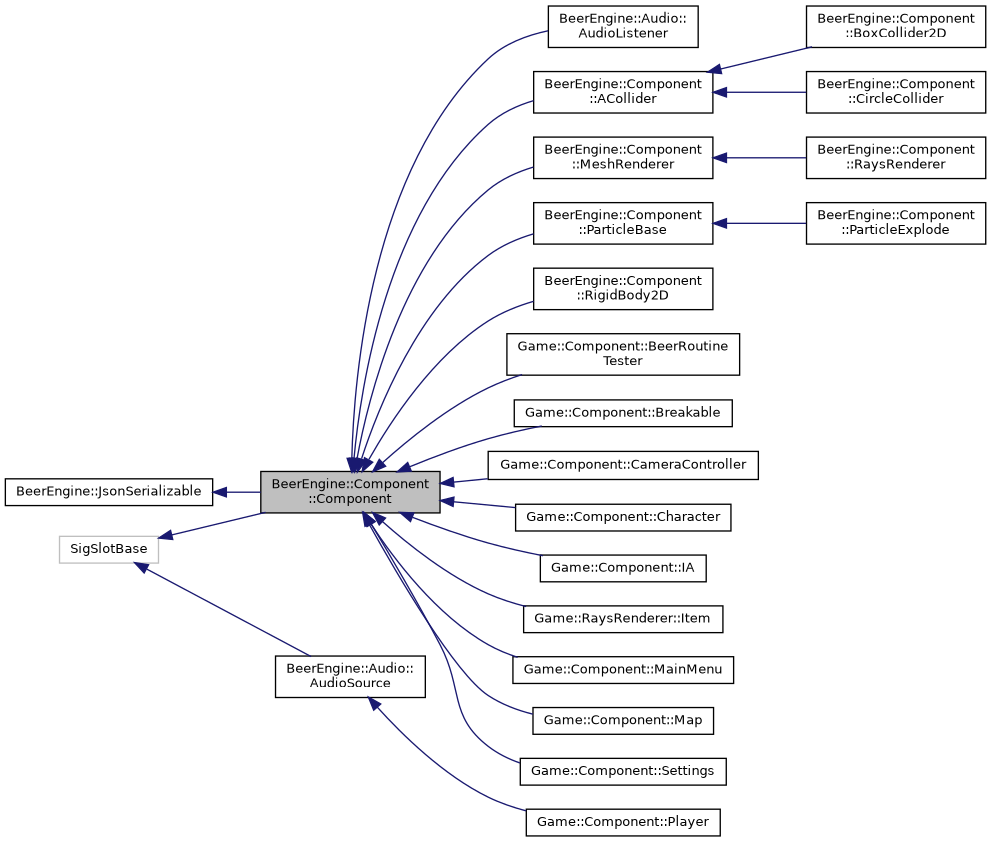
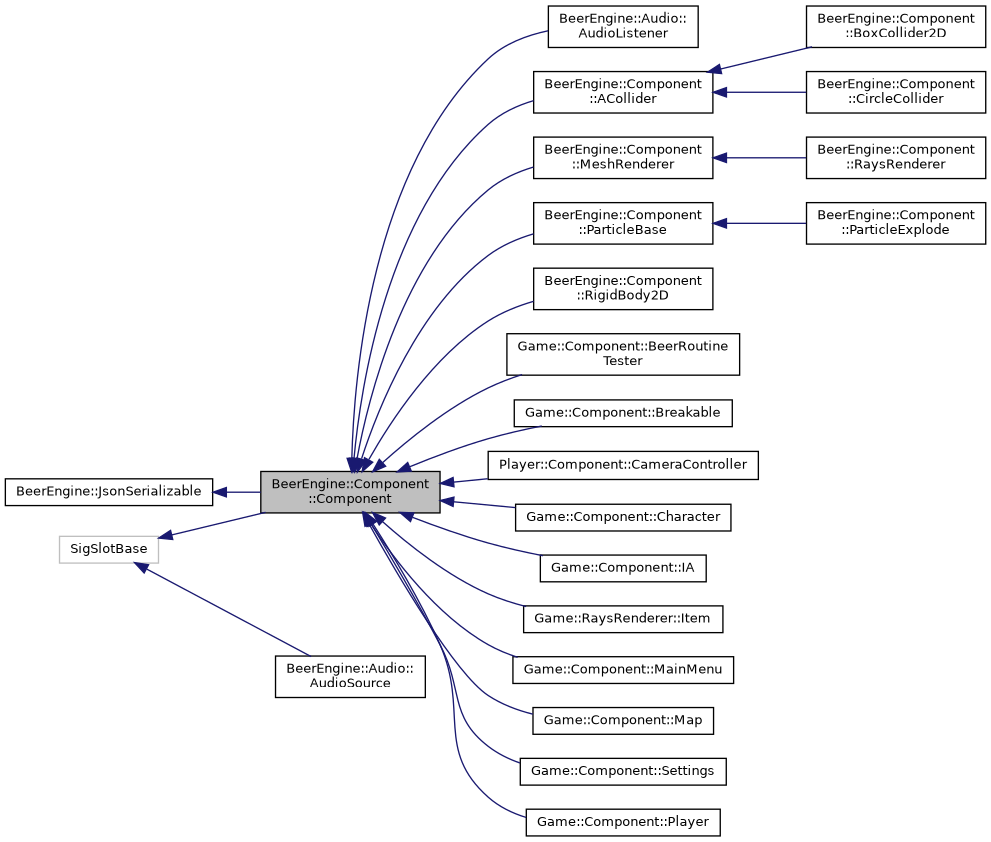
node "Game::Component::CameraController": label "Game::Component::CameraController" -> "Player::Component::CameraController"
edge "Game::Component::Player" -> "BeerEngine::Audio:: AudioSource": now "Game::Component::Player" -> "BeerEngine::Component ::Component"
